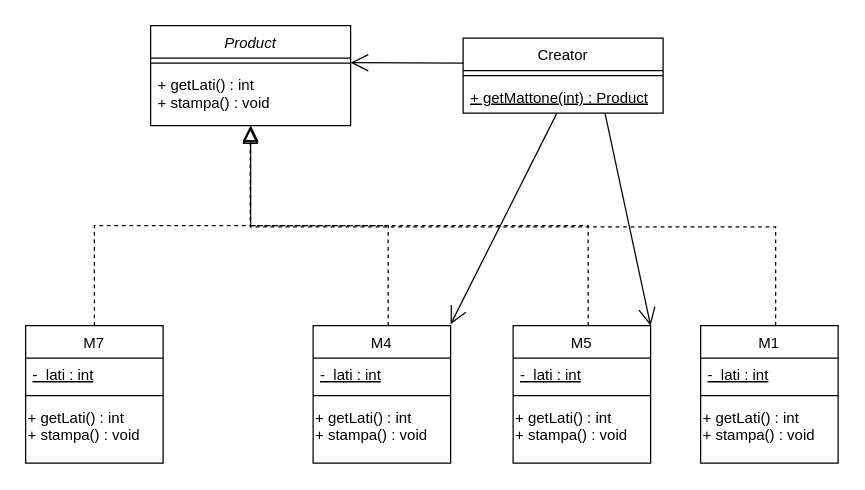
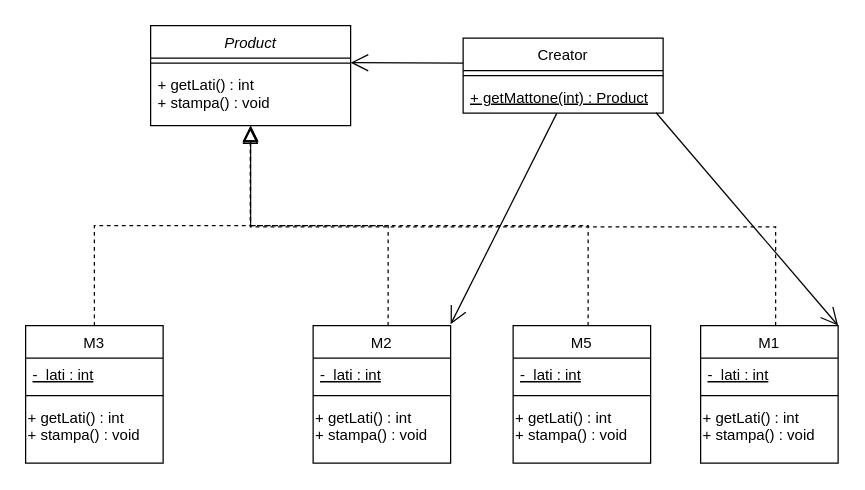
edge "+ getMattone(int) : Product" -> "M1": added
edge "+ getMattone(int) : Product" -> "M5": removed
node "M7": label "M7" -> "M3"
node "M4": label "M4" -> "M2"
